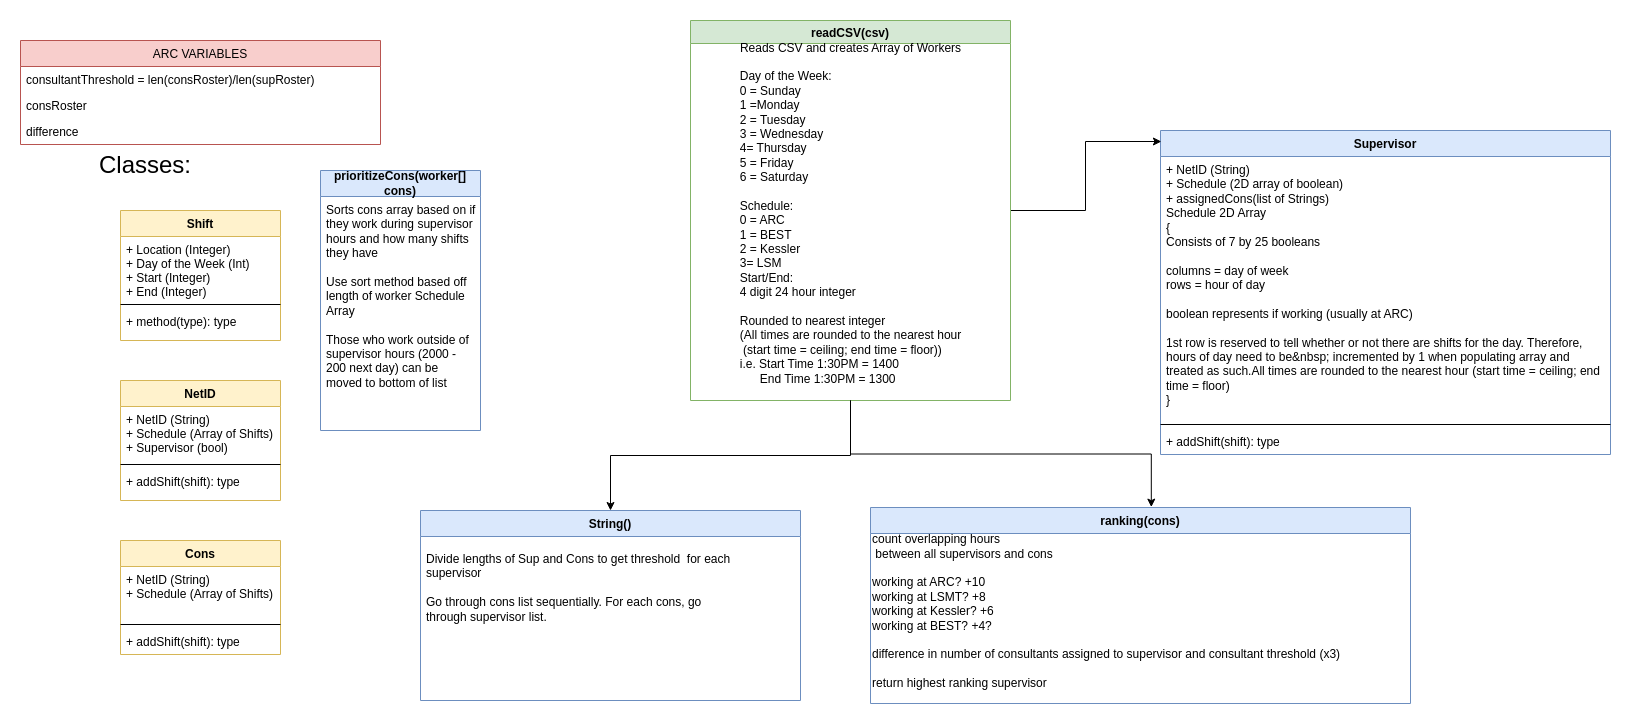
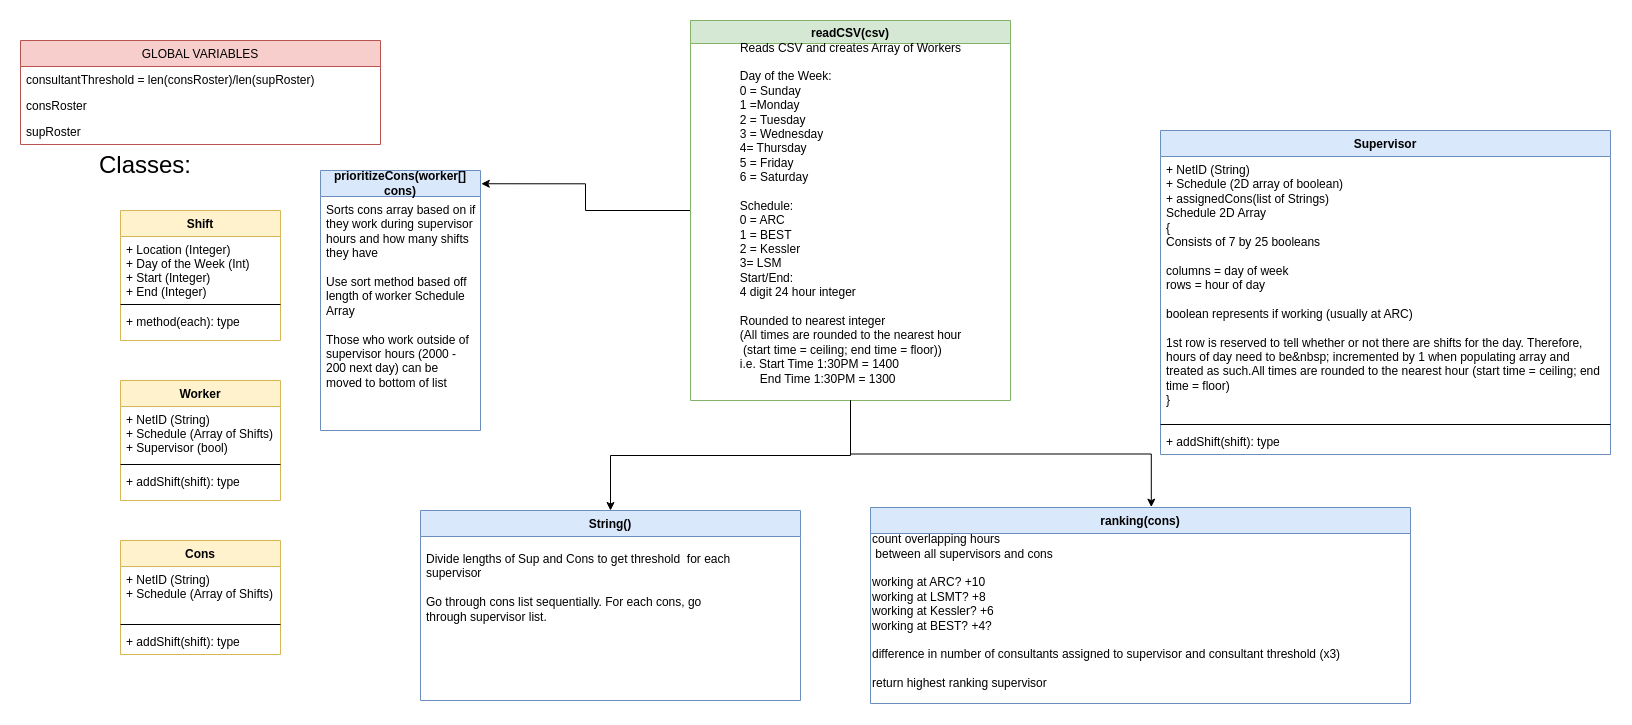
node "ARC VARIABLES": label "ARC VARIABLES" -> "GLOBAL VARIABLES"
node "difference": label "difference" -> "supRoster"
edge "readCSV(csv)" -> "Supervisor": removed
edge "readCSV(csv)" -> "prioritizeCons(worker[] cons)": added
node "+ method(type): type": label "+ method(type): type" -> "+ method(each): type"
node "NetID": label "NetID" -> "Worker"
